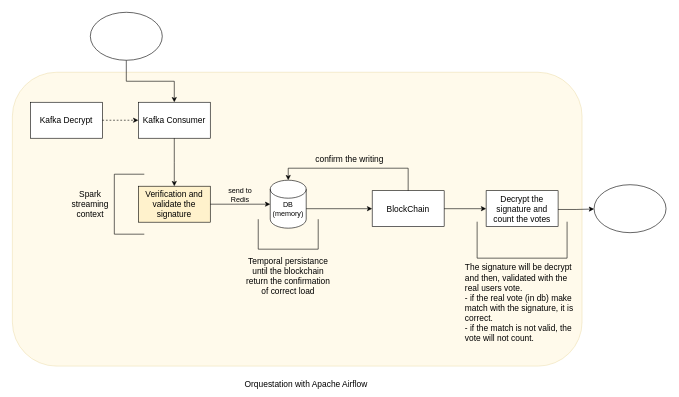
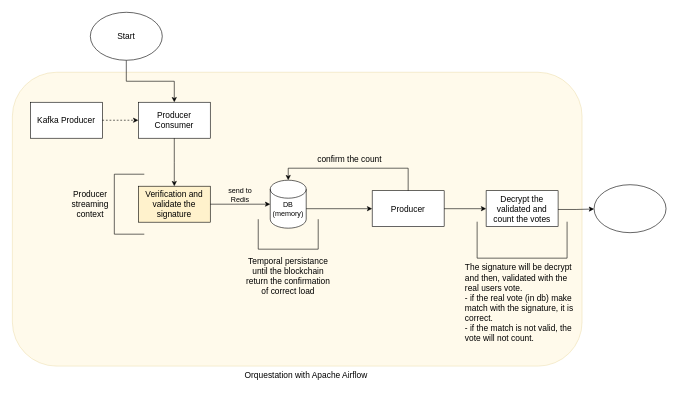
node "Start": added
node "Kafka Decrypt": label "Kafka Decrypt" -> "Kafka Producer"
node "Kafka Consumer": label "Kafka Consumer" -> "Producer Consumer"
node "confirm the writing": label "confirm the writing" -> "confirm the count"
node "Spark streaming context": label "Spark streaming context" -> "Producer streaming context"
node "BlockChain": label "BlockChain" -> "Producer"
node "Decrypt the signature and count the votes": label "Decrypt the signature and count the votes" -> "Decrypt the validated and count the votes"
node "Orquestation with Apache Airflow": moved (306, 384) -> (306, 375)
